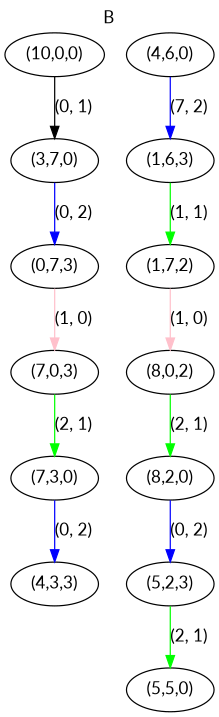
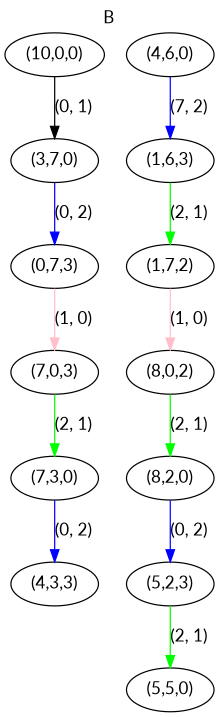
edge "(1,6,3)" -> "(1,7,2)": label "(1, 1)" -> "(2, 1)"
